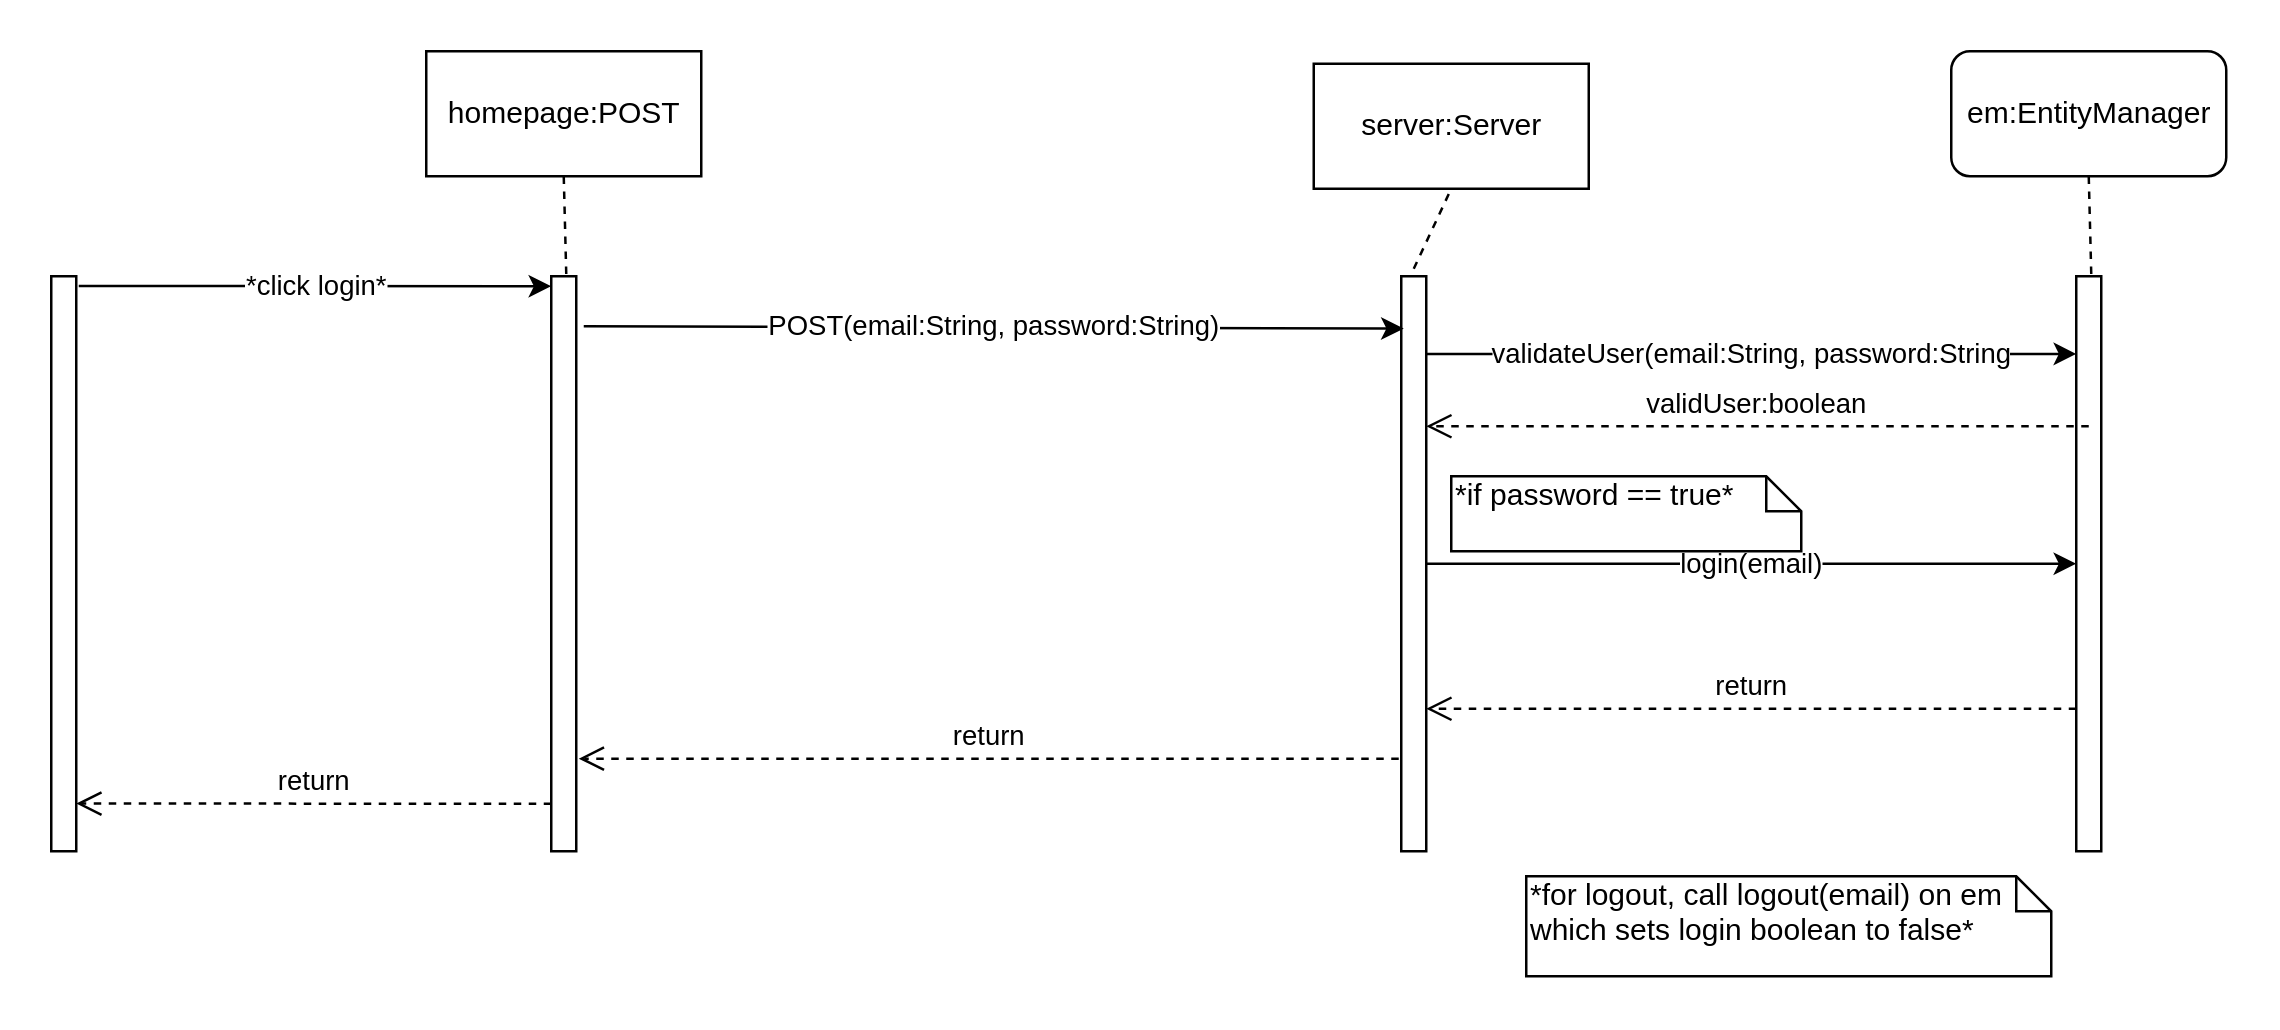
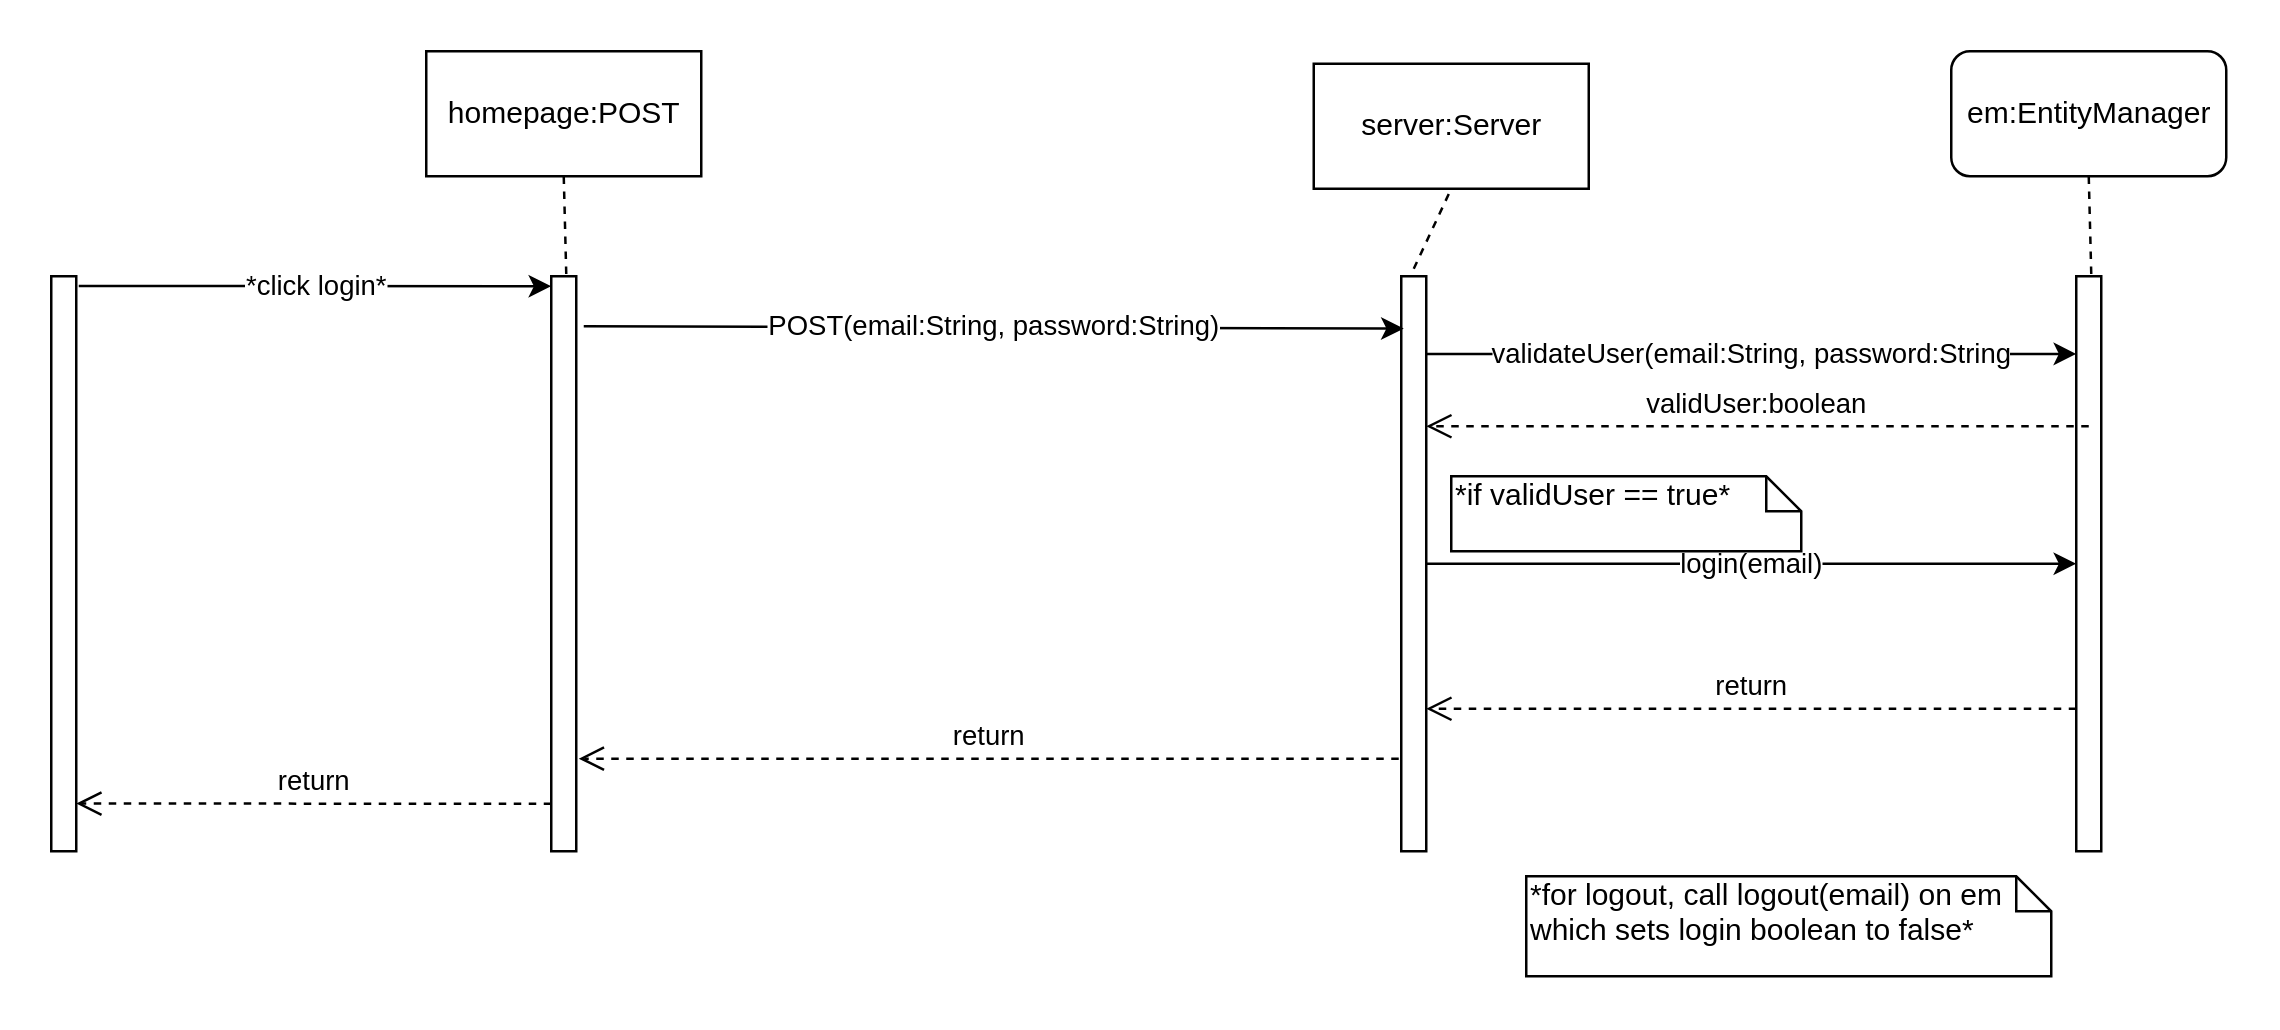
node "*if password == true*": label "*if password == true*" -> "*if validUser == true*"
